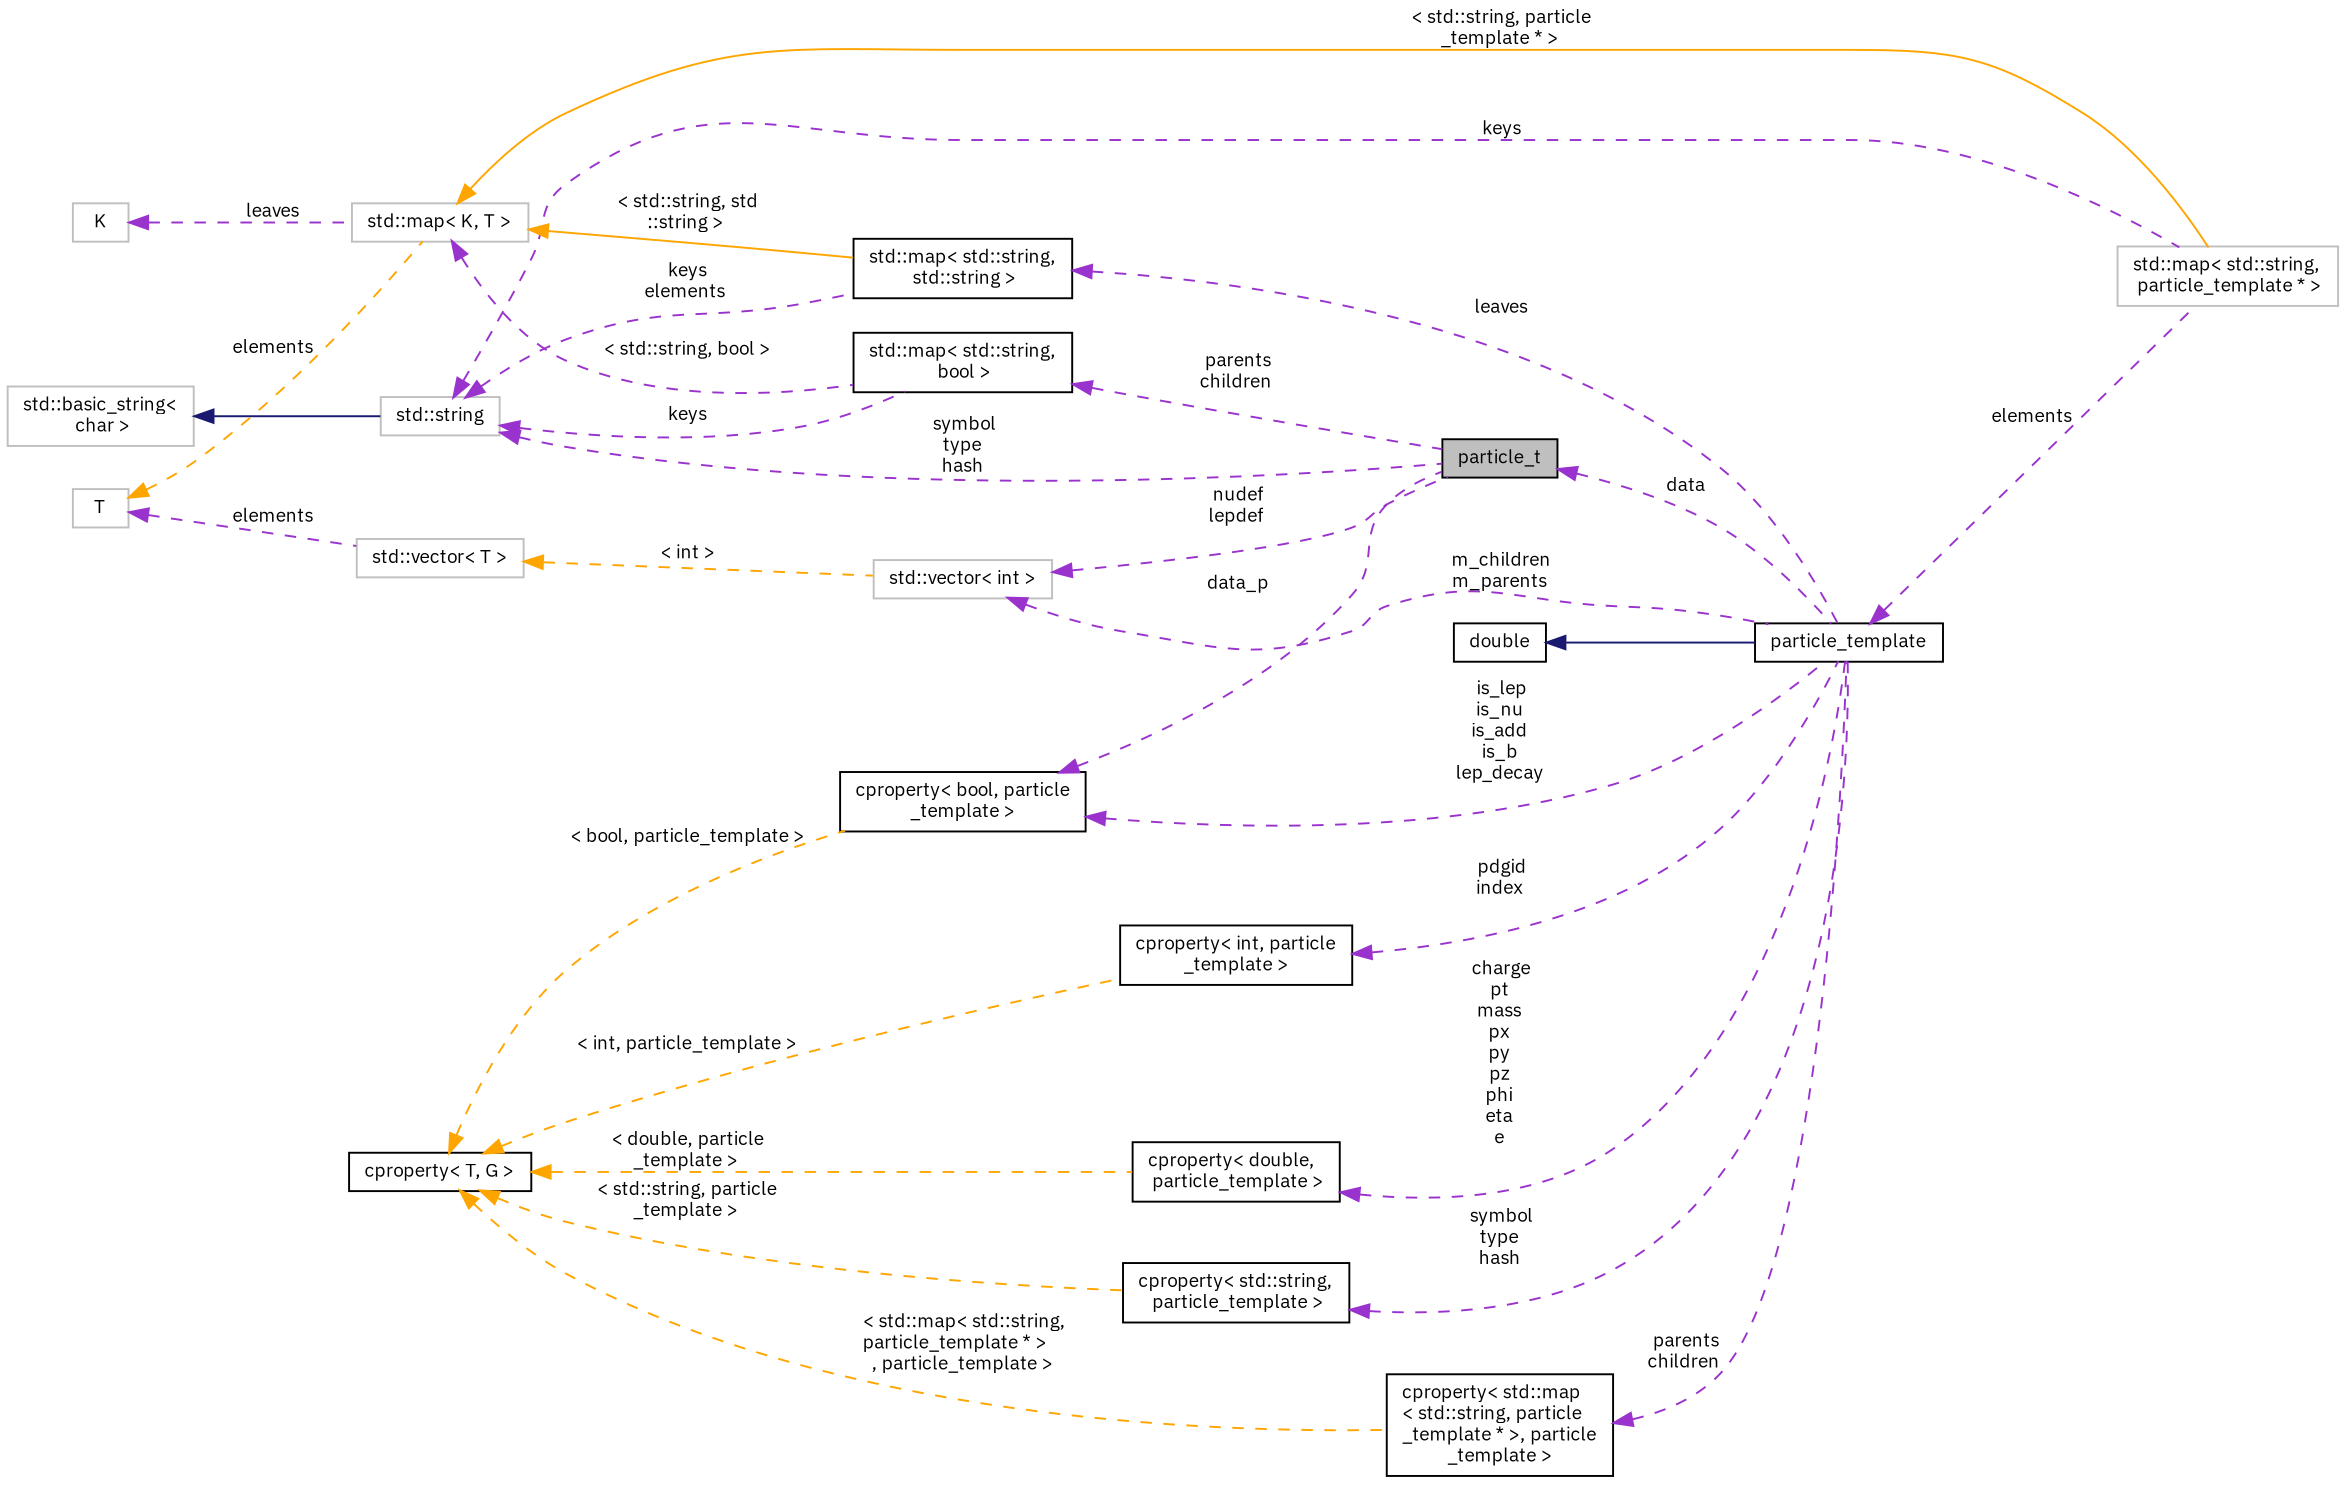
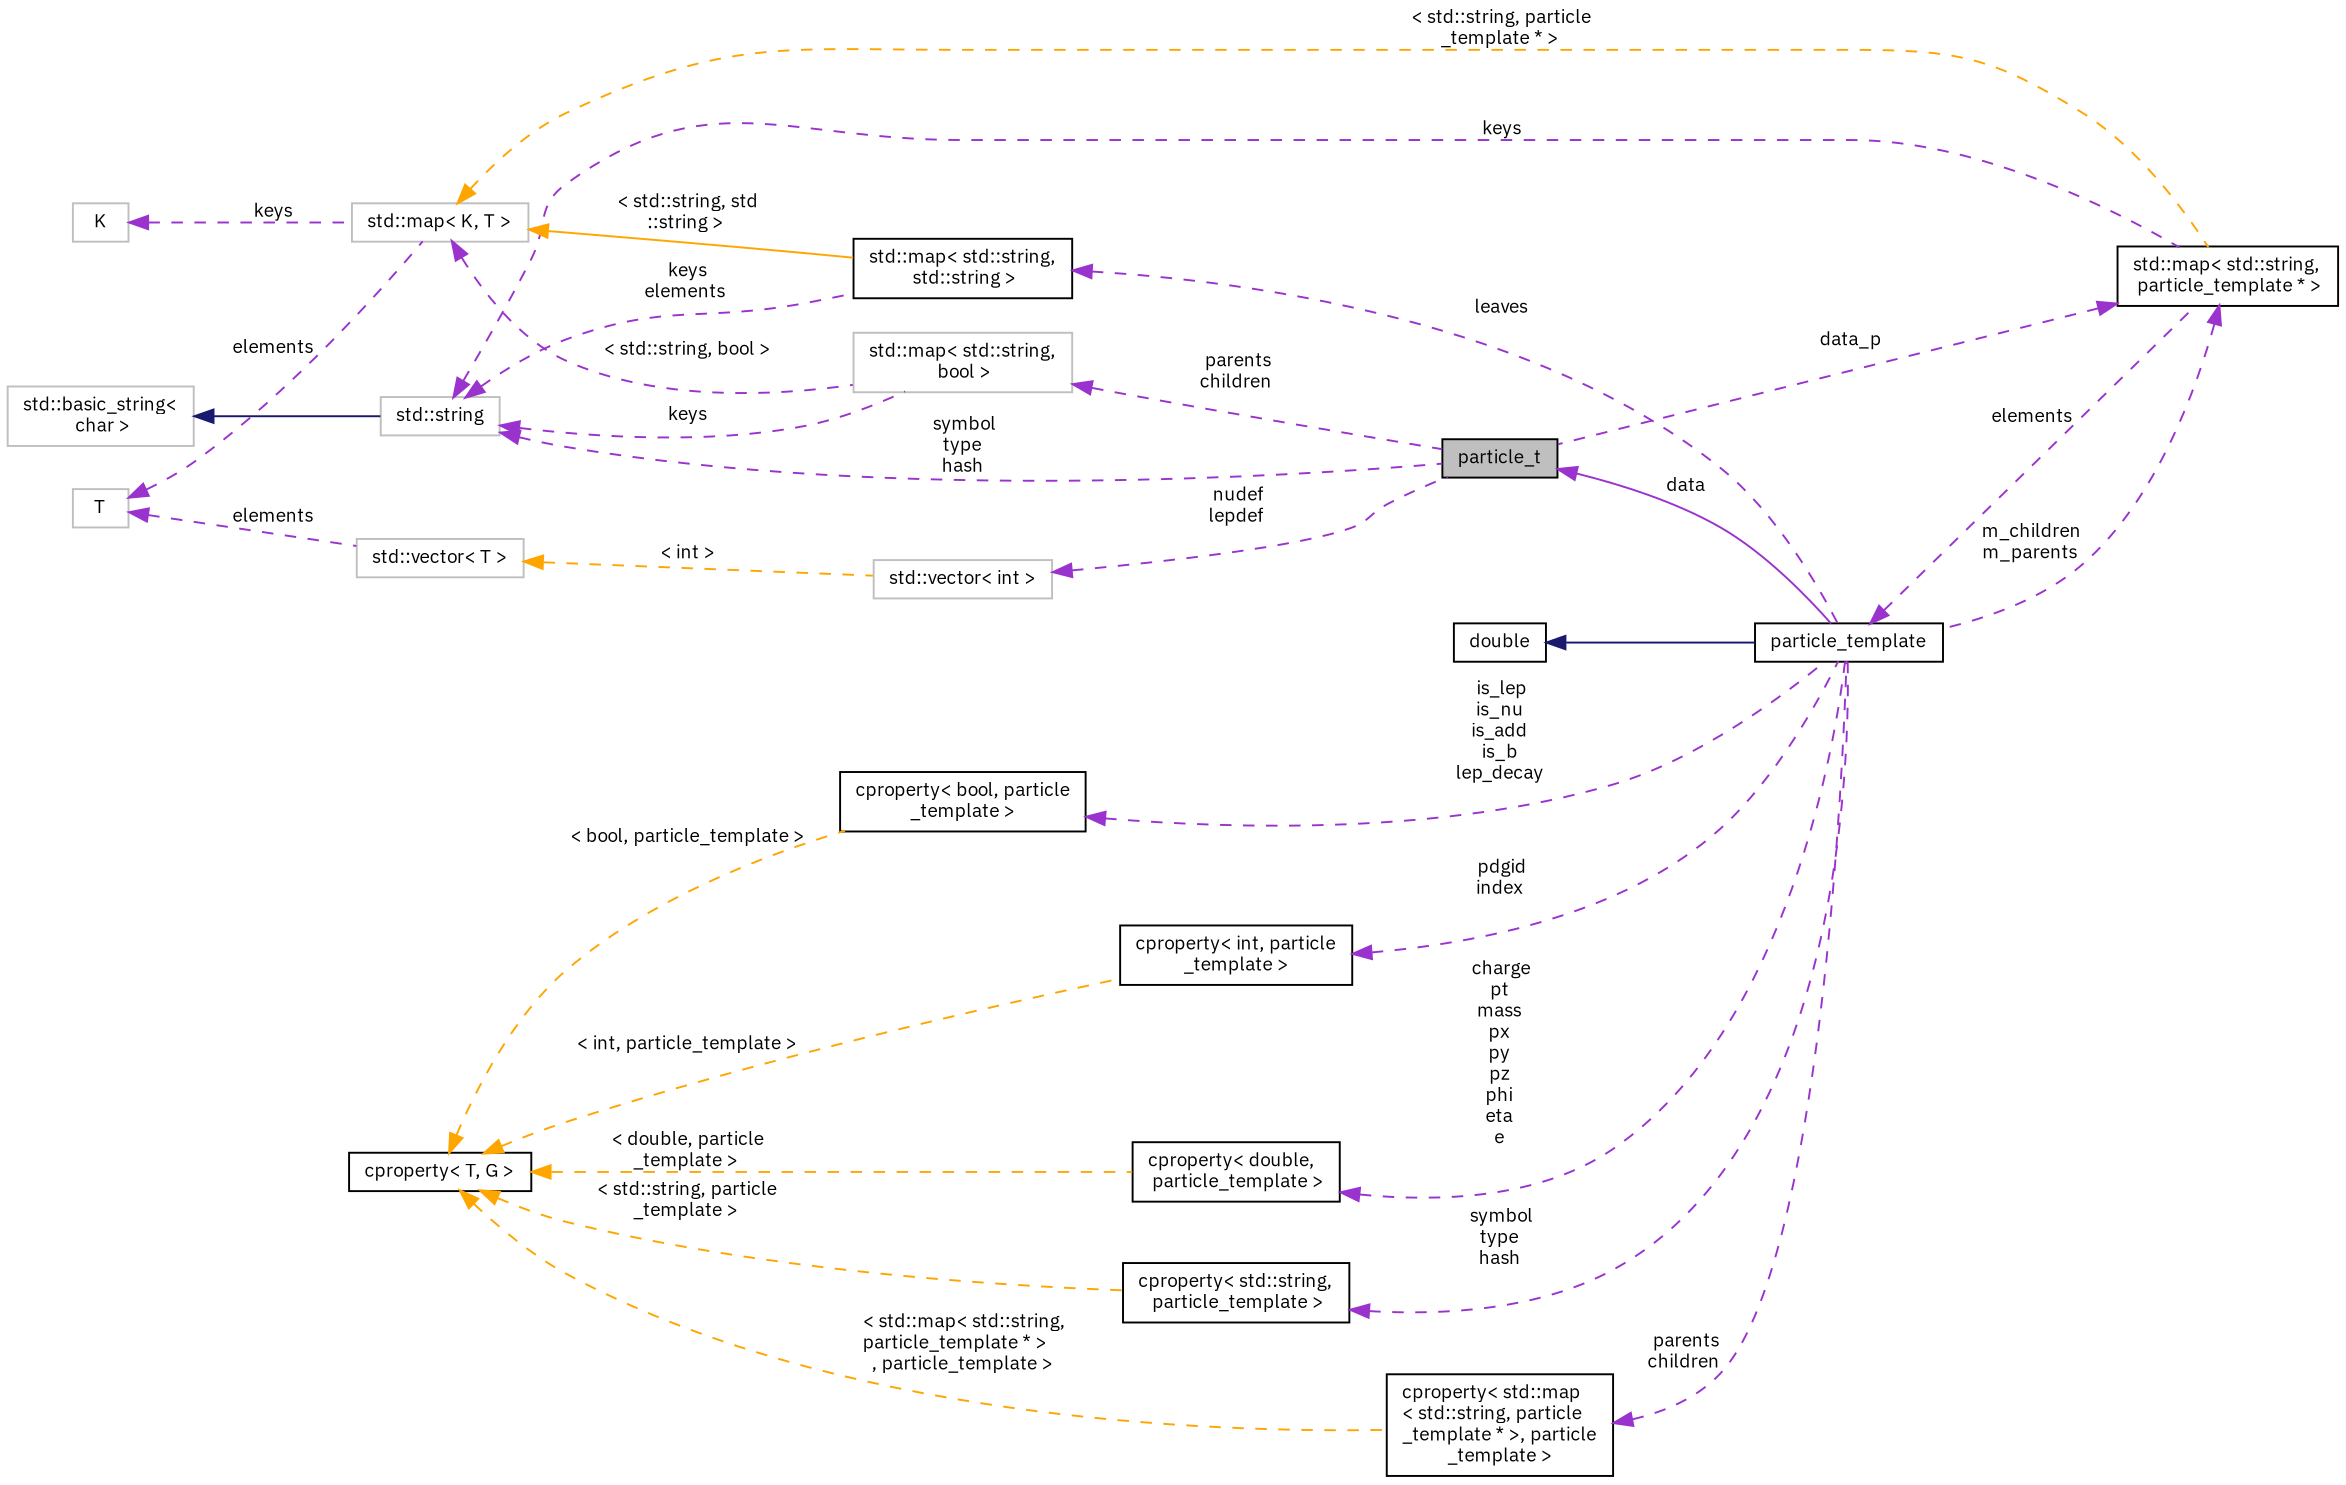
edge "std::map< std::string, particle_template * >" -> "std::map< K, T >": style solid -> dashed
edge "std::map< K, T >" -> "K": label " leaves" -> " keys"
node "std::map< std::string, particle_template * >": color grey75 -> black
node "std::map< std::string, bool >": color black -> grey75
edge "std::map< K, T >" -> "T": color orange -> darkorchid3
edge "particle_template" -> "particle_t": style dashed -> solid
edge "particle_template" -> "std::vector< int >": now "particle_template" -> "std::map< std::string, particle_template * >"
edge "particle_t" -> "cproperty< bool, particle _template >": now "particle_t" -> "std::map< std::string, particle_template * >"
